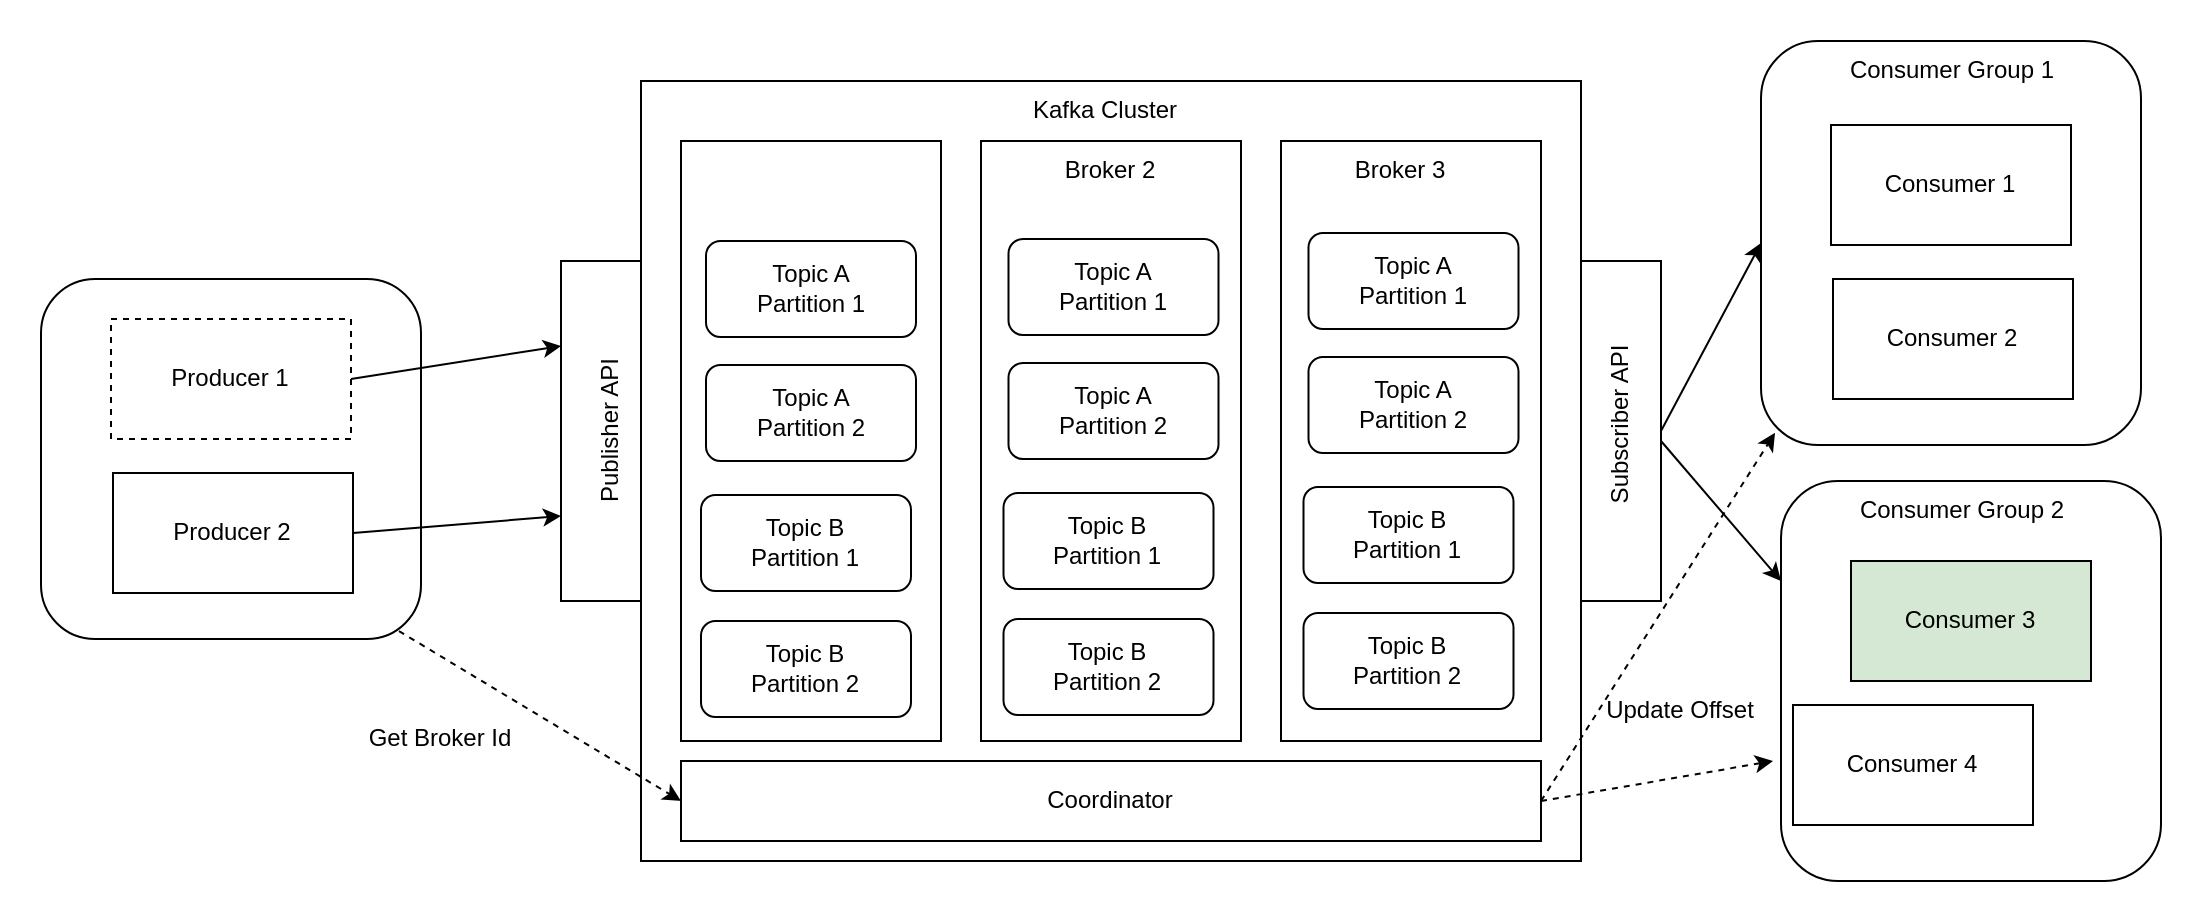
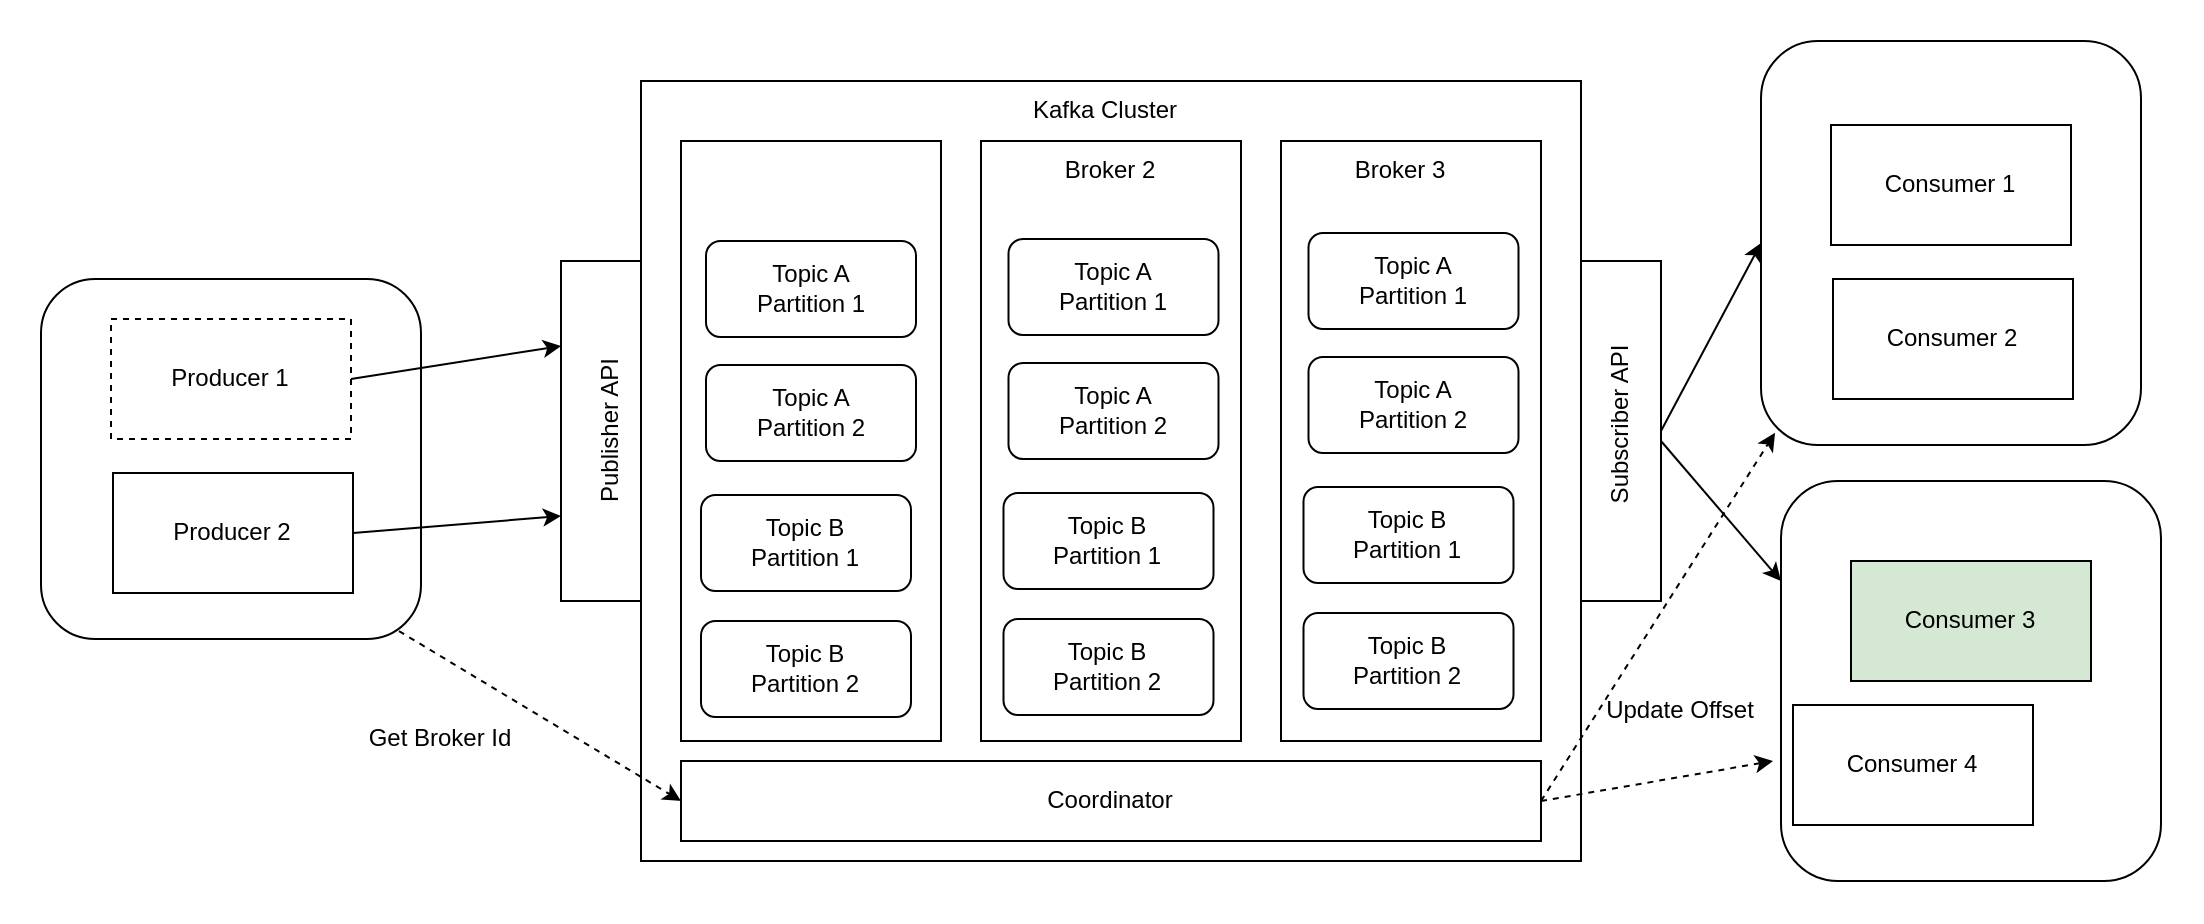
node "Consumer Group 1": removed
node "Consumer Group 2": removed
